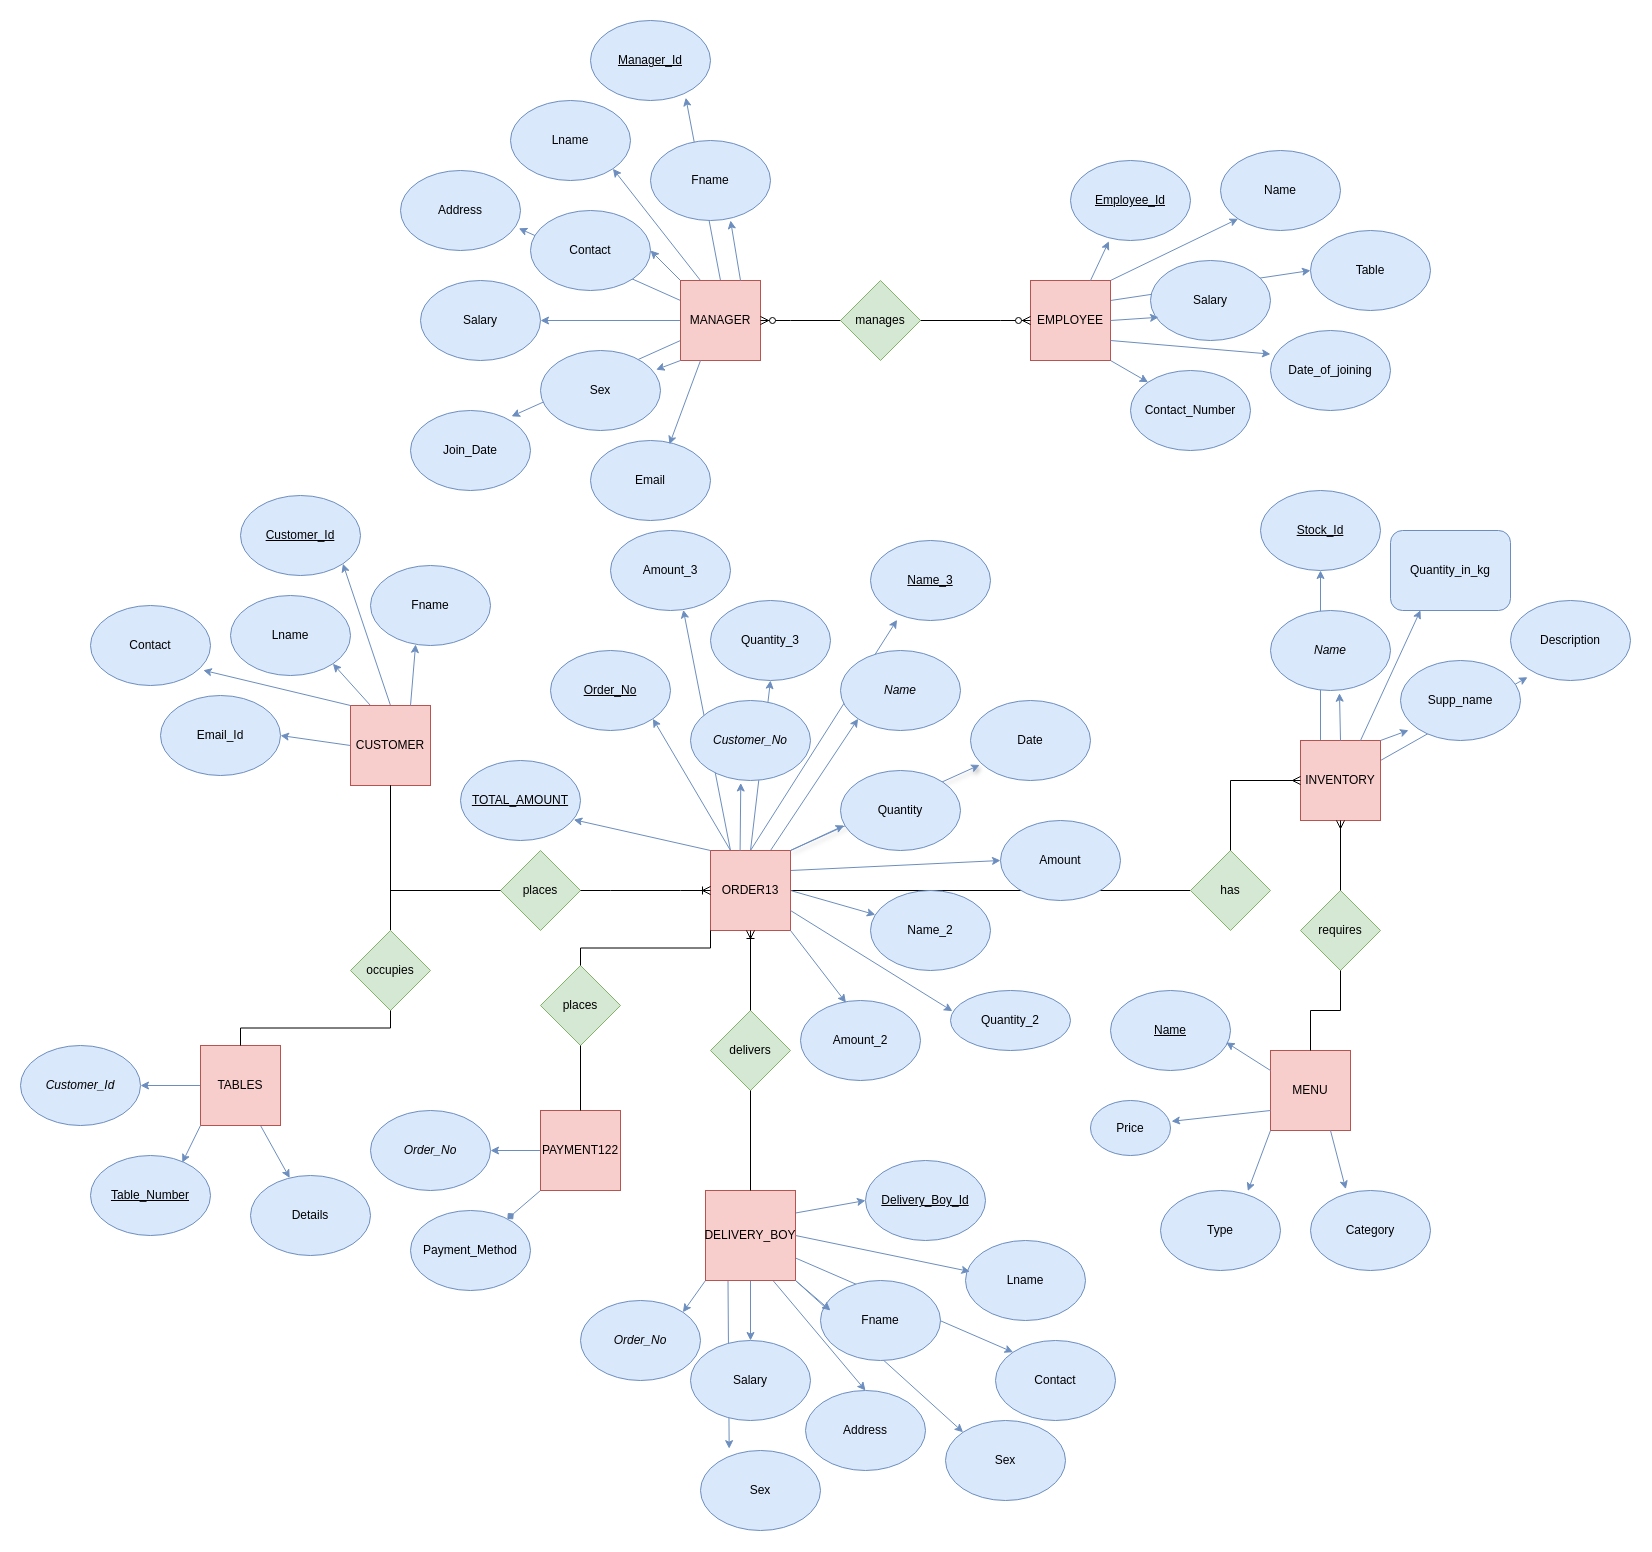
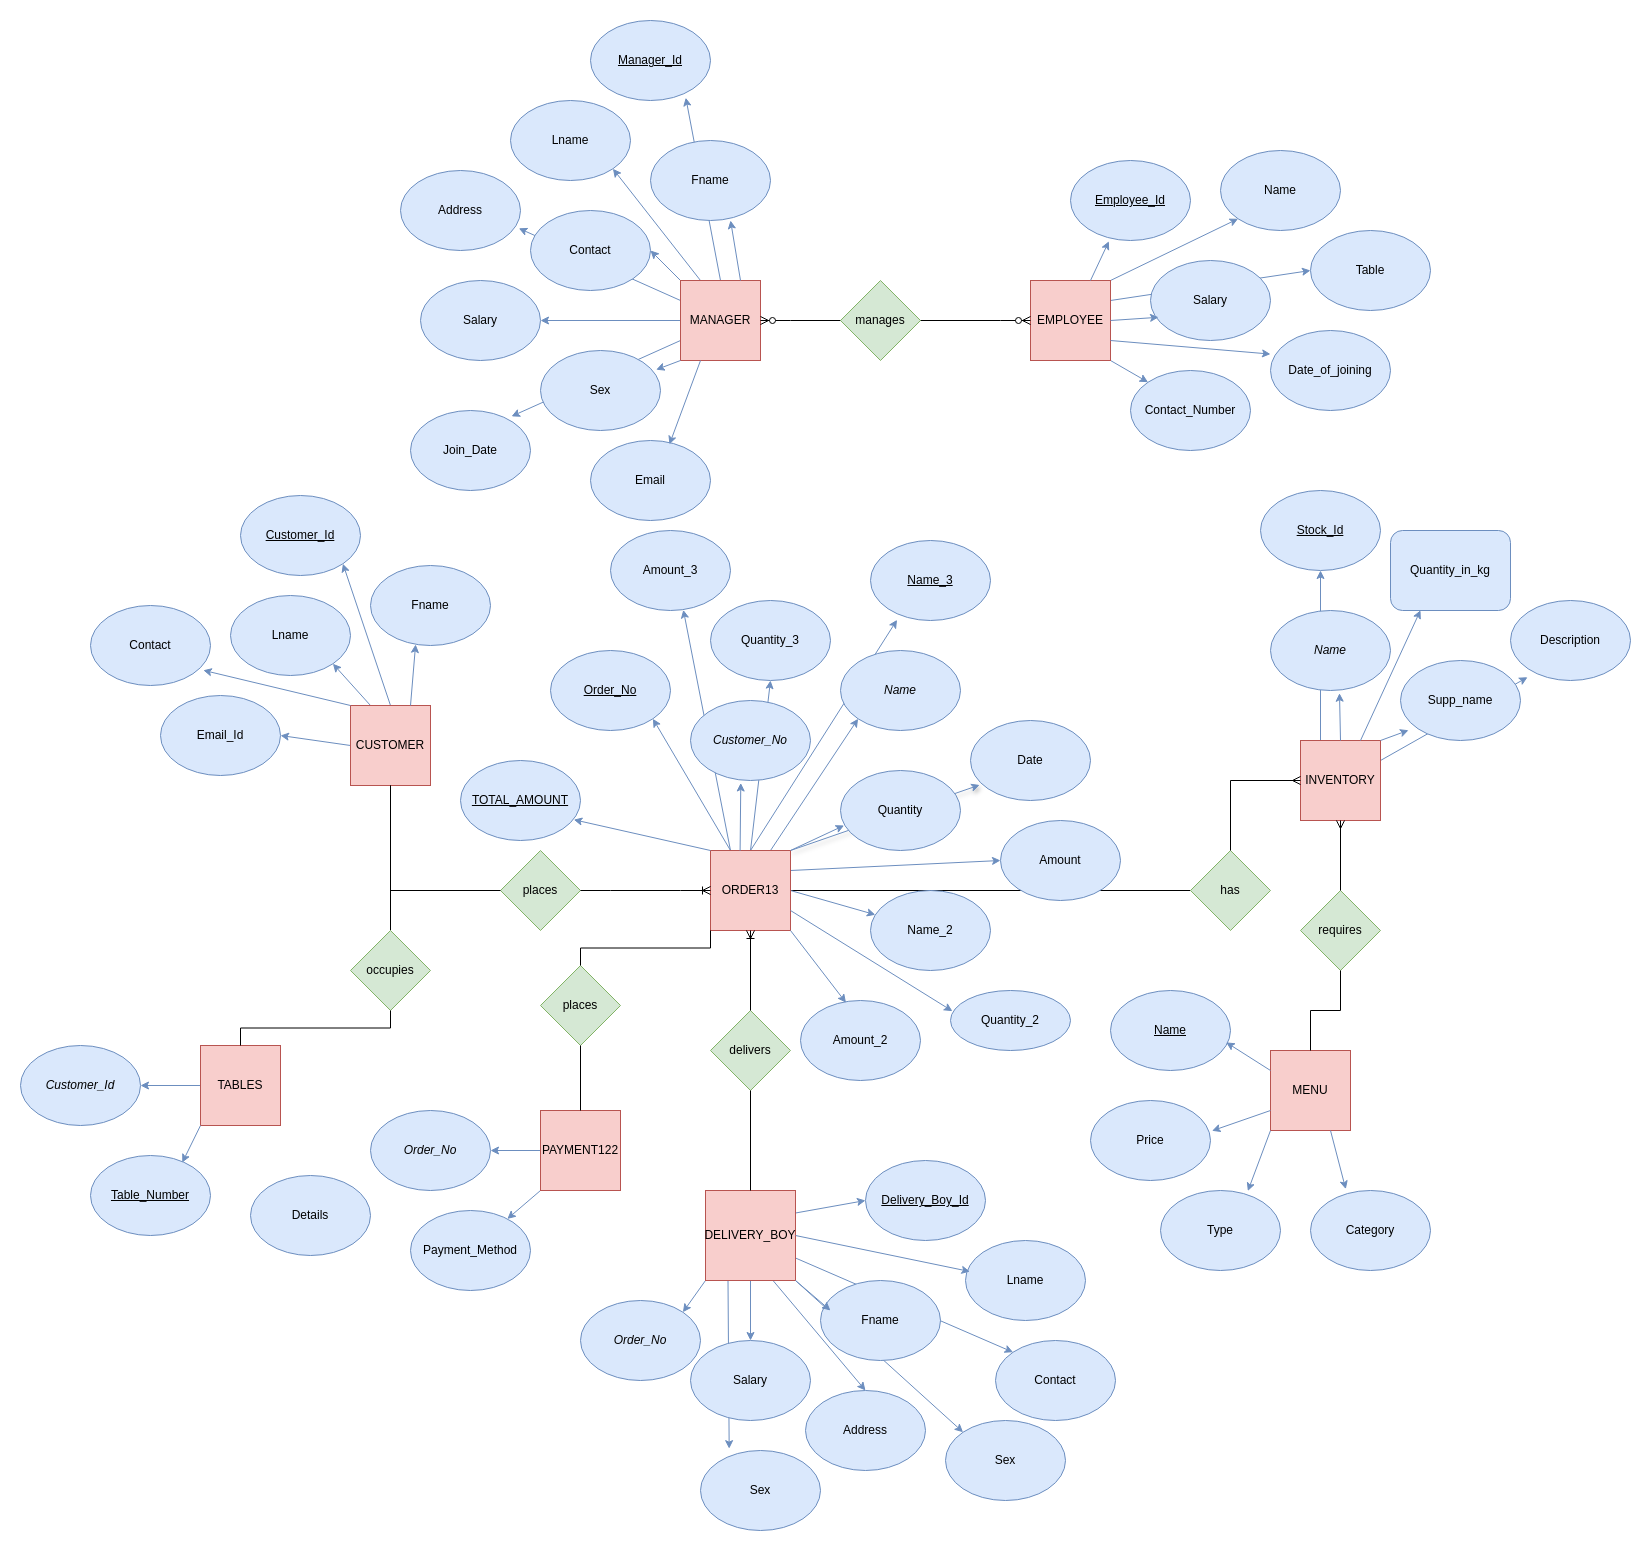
node "Date": moved (1031, 741) -> (1031, 761)
node "Price": size 80x55 -> 120x80
edge "TABLES" -> "Details": removed
edge "PAYMENT122" -> "Payment_Method": arrowhead diamond -> classic
